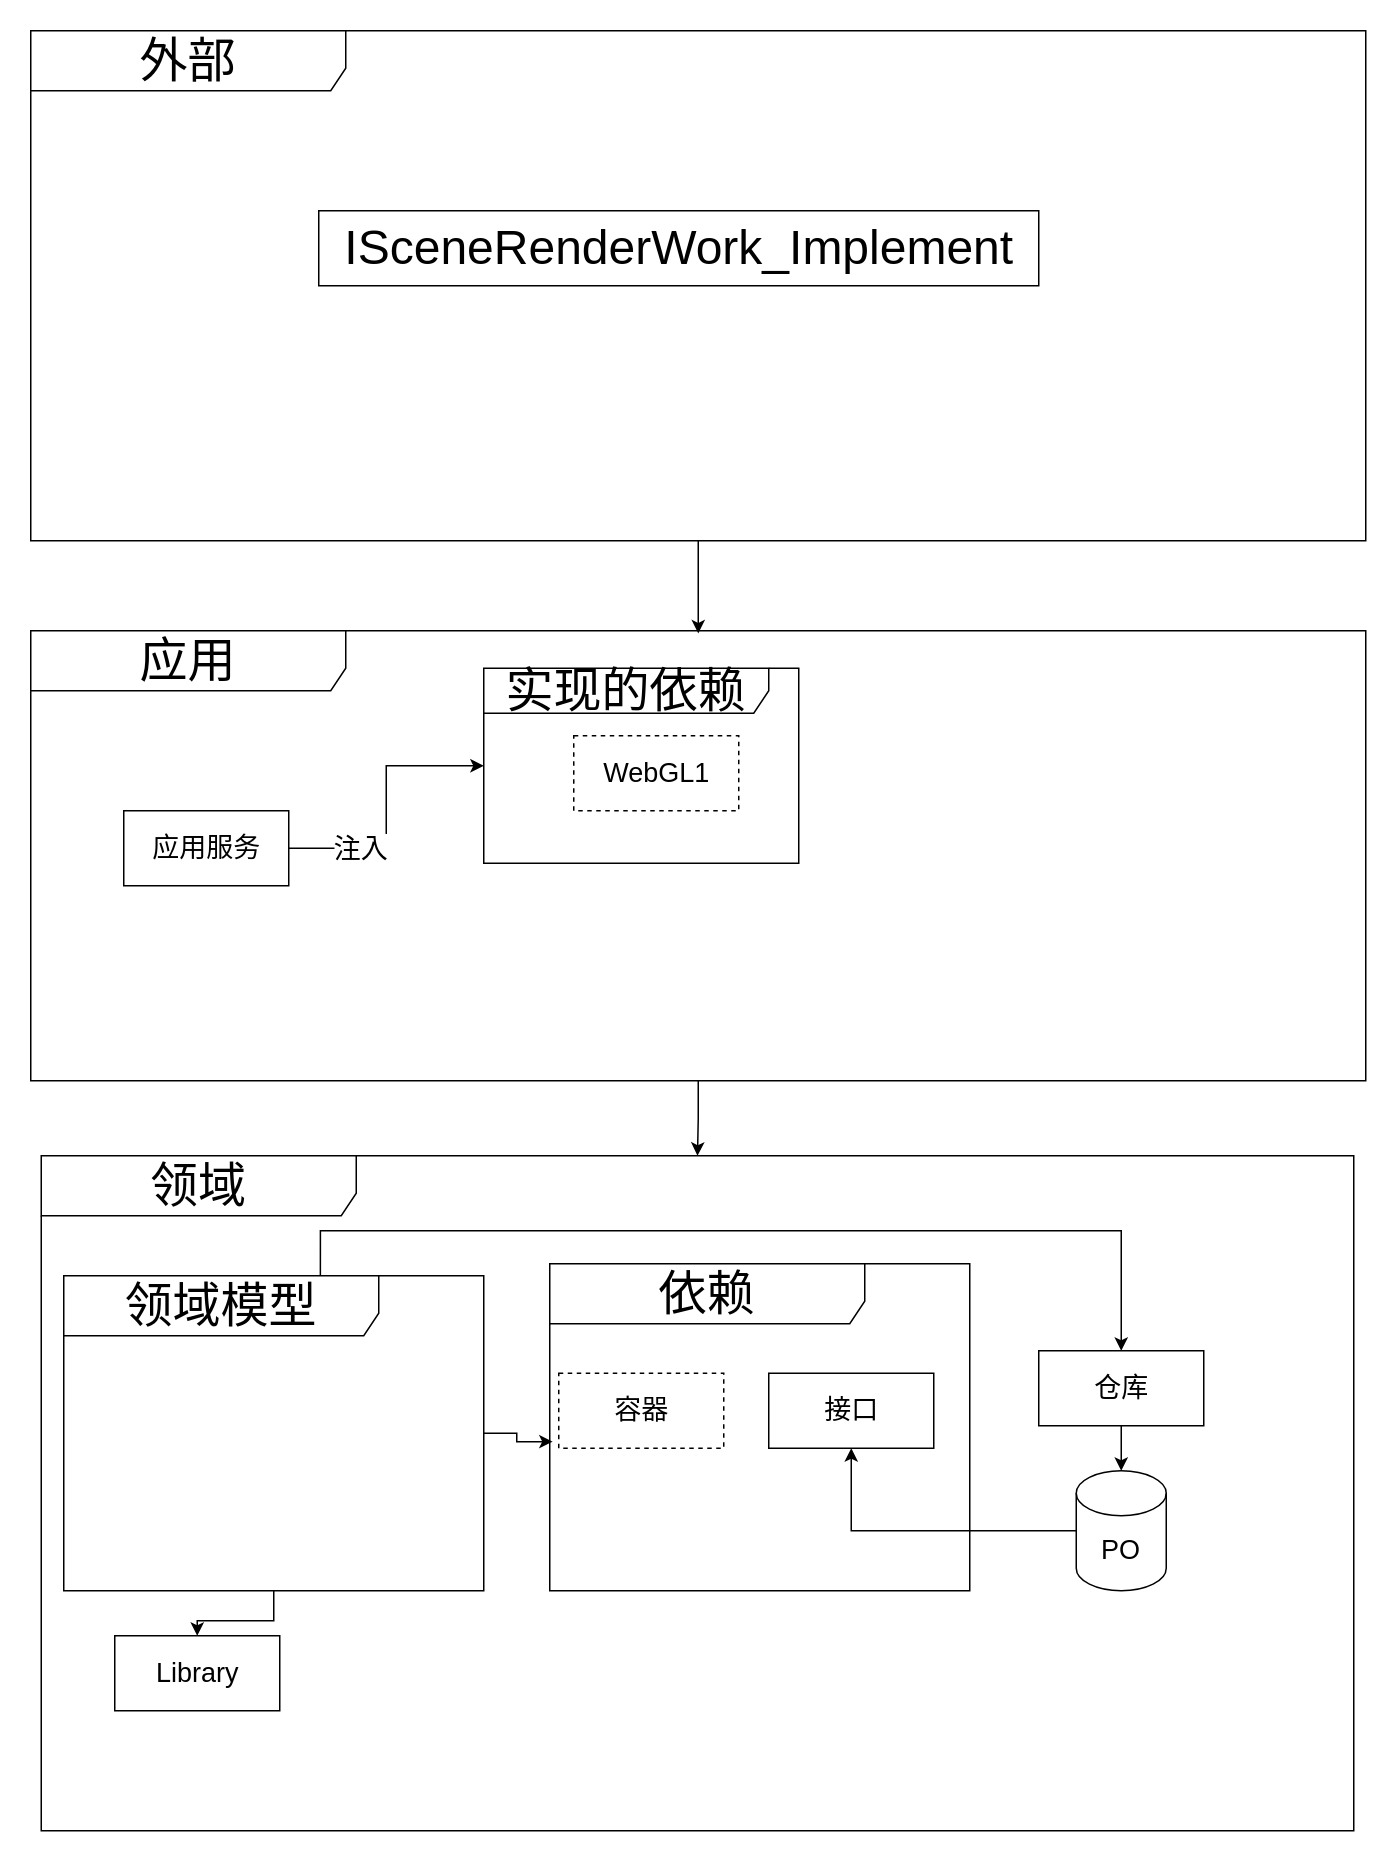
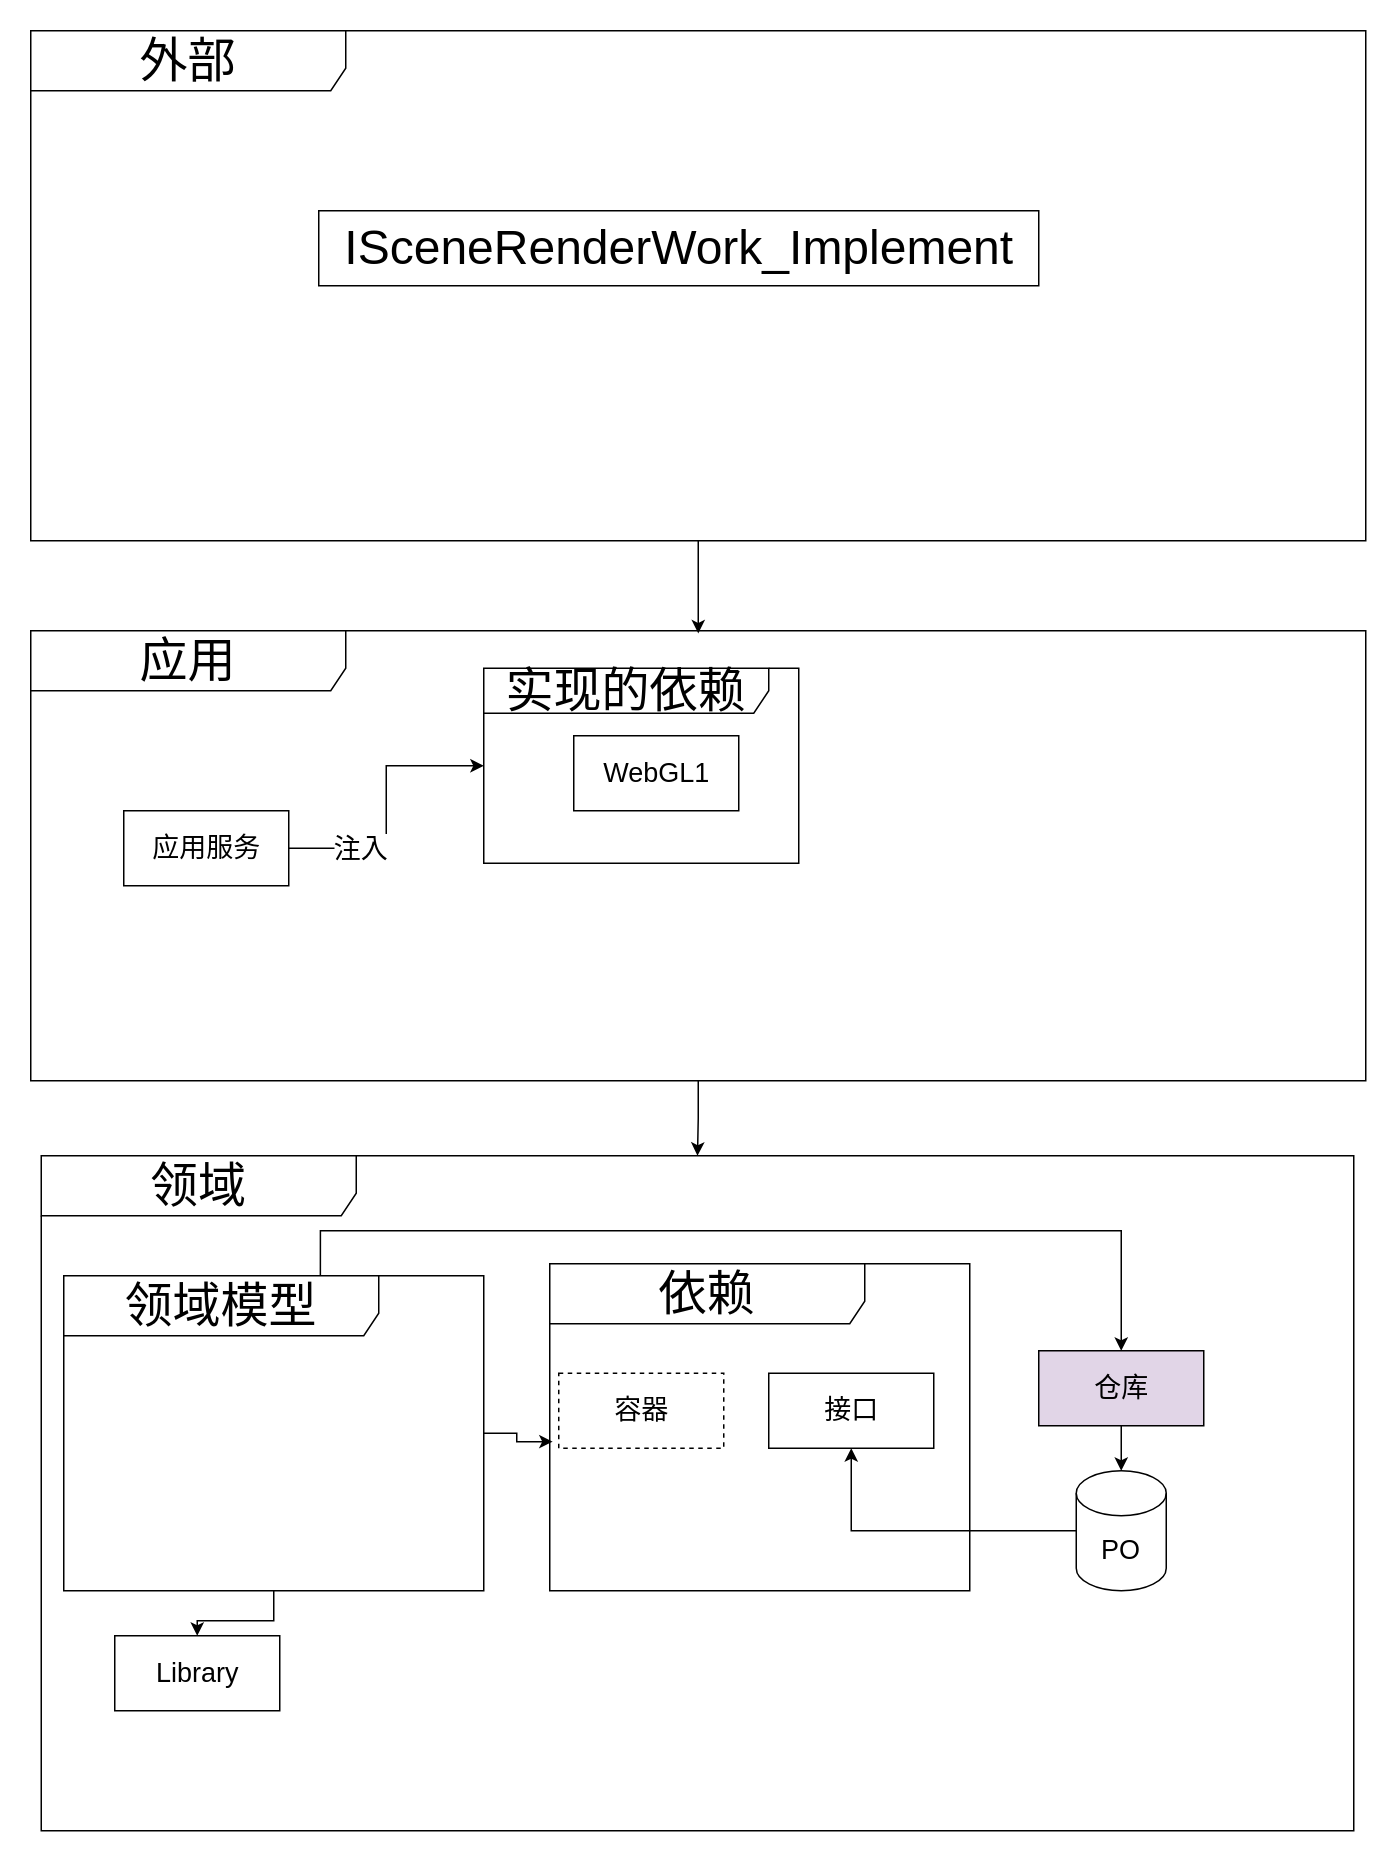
node "WebGL1": style dashed -> solid
node "仓库": fillcolor #ffffff -> #e1d5e7
